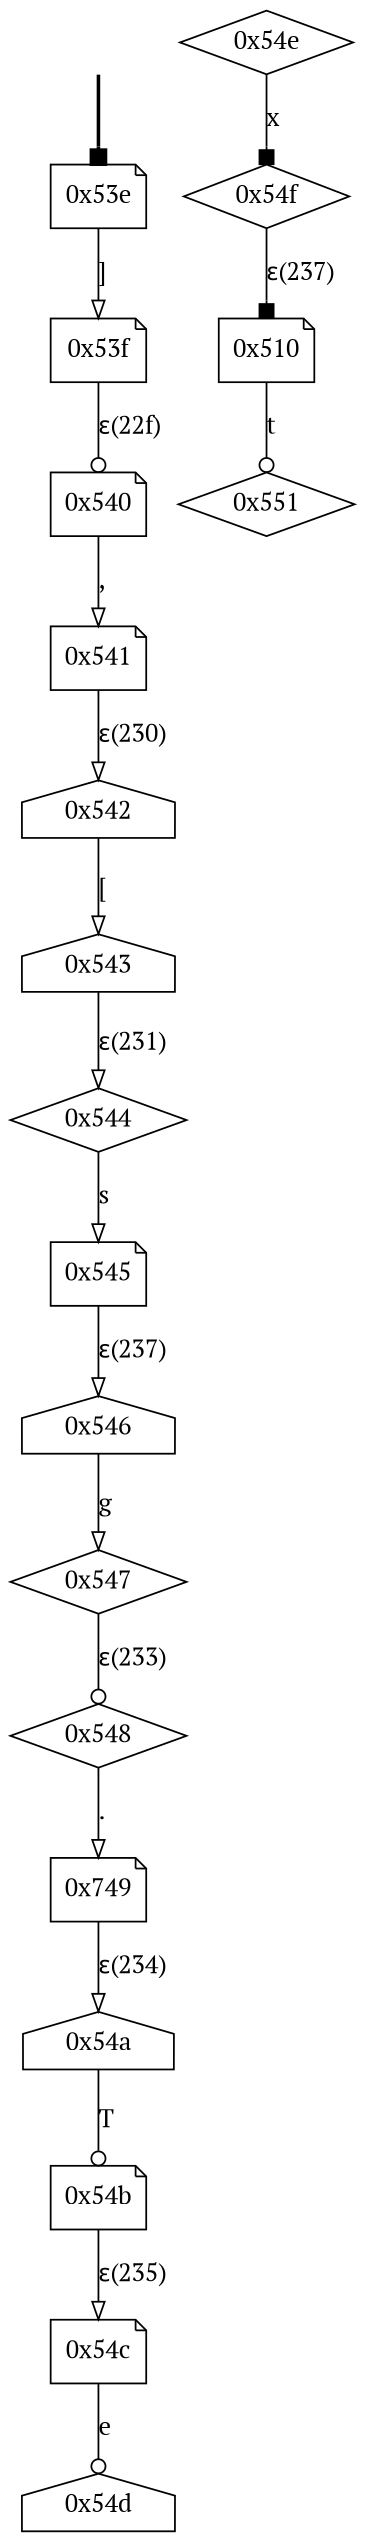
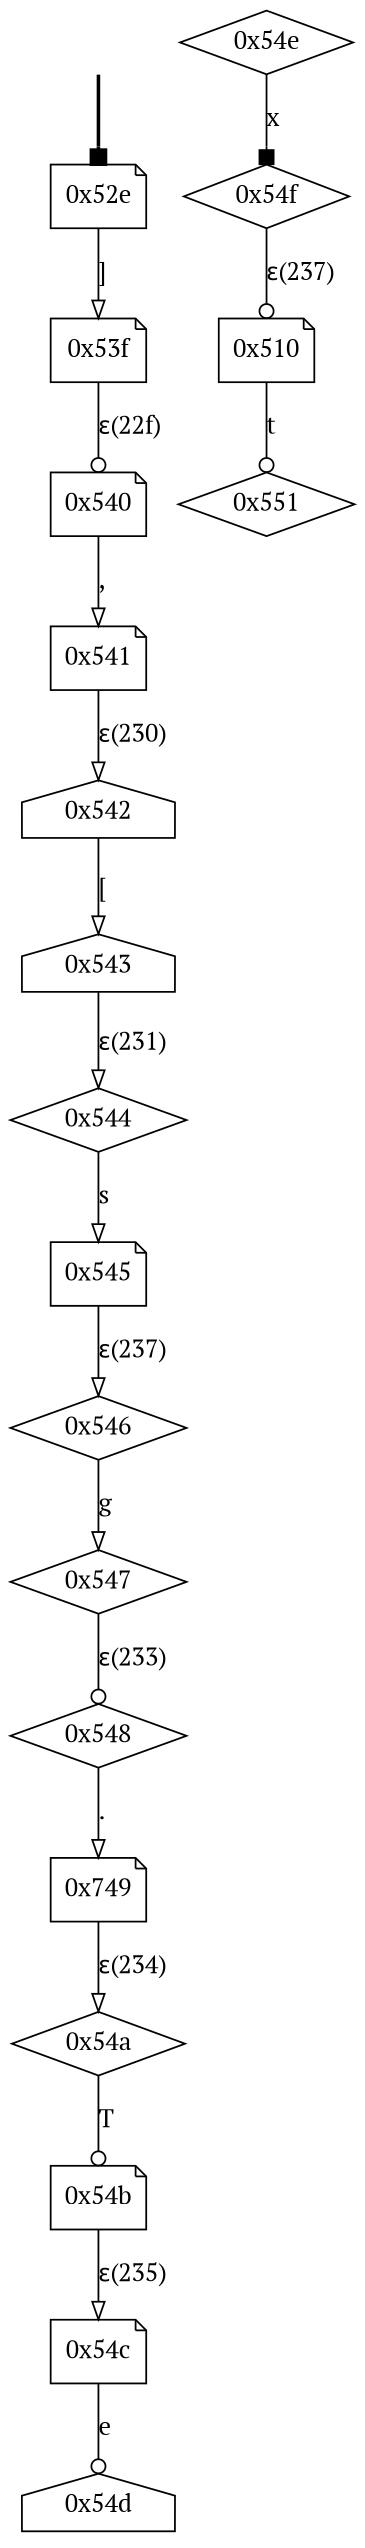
node "0x53e": label "0x53e" -> "0x52e"
edge "0x54f" -> "0x510": arrowhead box -> odot
node "0x546": shape house -> diamond
node "0x54a": shape house -> diamond
